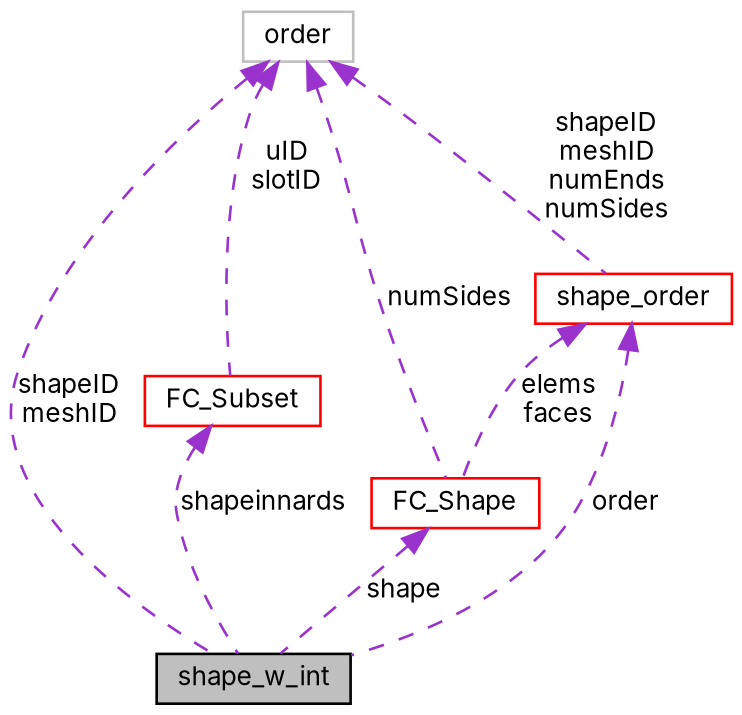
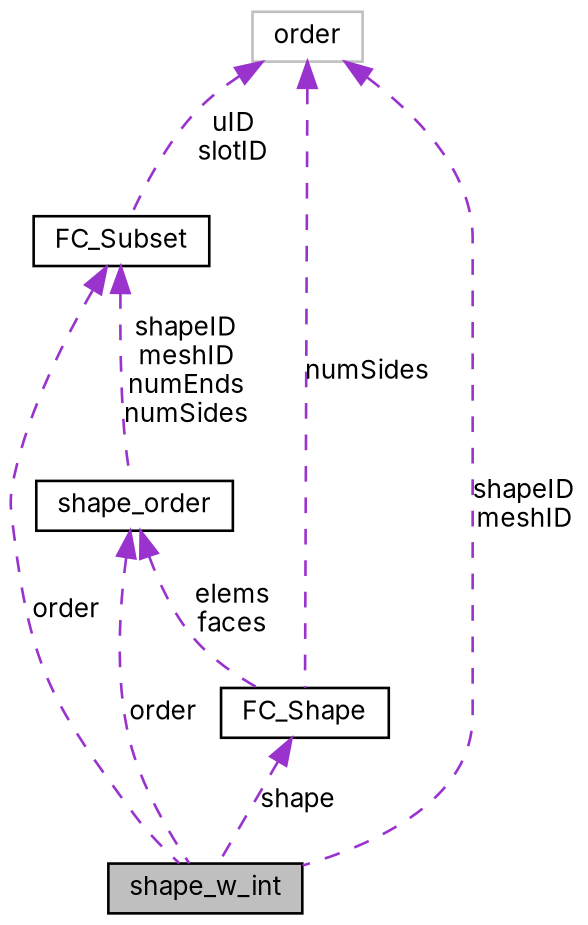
edge "shape_order" -> "order": now "shape_order" -> "FC_Subset"
node "shape_order": color red -> black
node "FC_Subset": color red -> black
edge "shape_w_int" -> "FC_Subset": label "shapeinnards" -> "order"
node "FC_Shape": color red -> black
